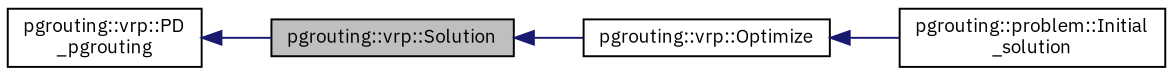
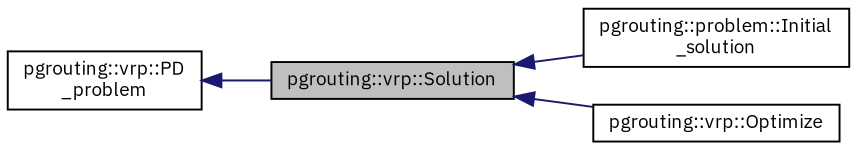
node "pgrouting::vrp::PD _pgrouting": label "pgrouting::vrp::PD _pgrouting" -> "pgrouting::vrp::PD _problem"
edge "pgrouting::problem::Initial _solution" -> "pgrouting::vrp::Optimize": now "pgrouting::problem::Initial _solution" -> "pgrouting::vrp::Solution"
